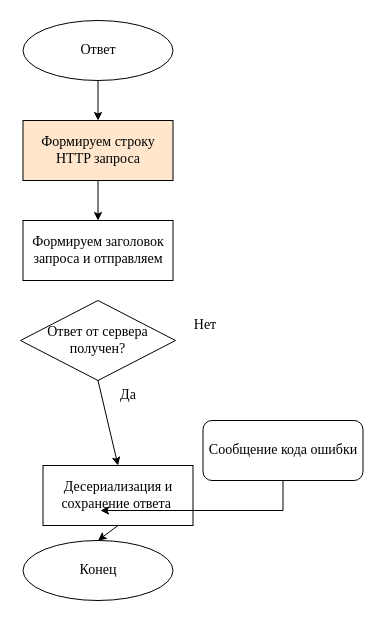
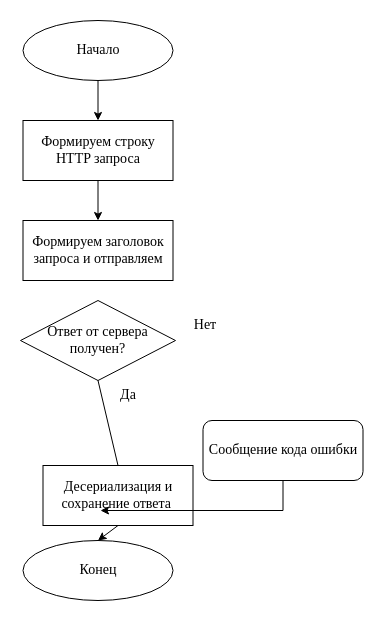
node "Ответ": label "Ответ" -> "Начало"
node "Формируем строку HTTP запроса": fillcolor #ffe6cc -> #ffffff
edge "Ответ от сервера получен?" -> "Десериализация и сохранение ответа": arrowhead classic -> none
